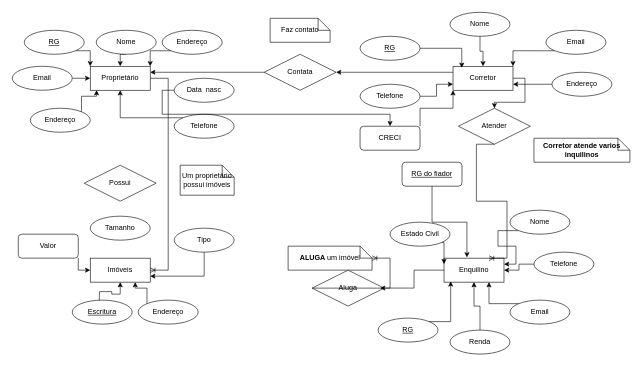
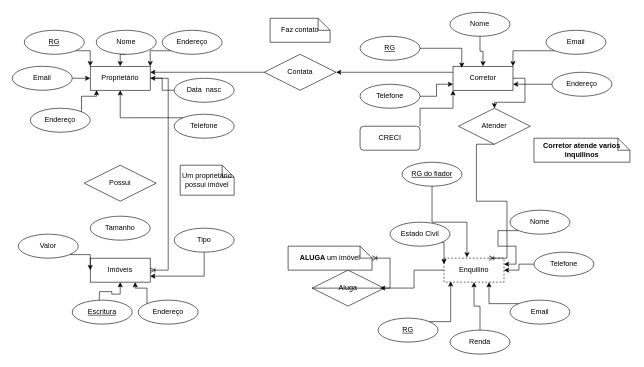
edge "Data nasc" -> "CRECI": now "Data nasc" -> "Proprietário"
node "RG do fiador": shape rounded rectangle -> ellipse
node "Um proprietário possui imóveis": label "Um proprietário possui imóveis" -> "Um proprietário possui imóvel"
node "Valor": shape rounded rectangle -> ellipse
node "Enquilino": style solid -> dashed
